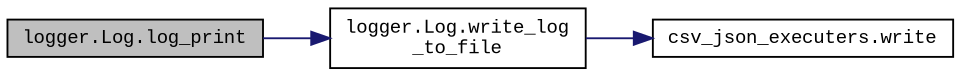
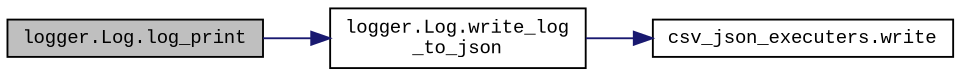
node "logger.Log.write_log _to_file": label "logger.Log.write_log _to_file" -> "logger.Log.write_log _to_json"
